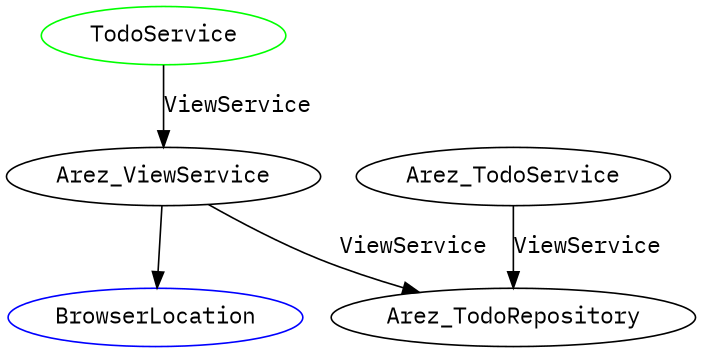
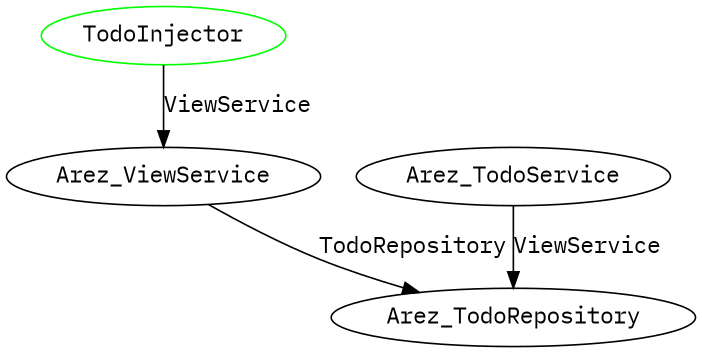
node "TodoService": label "TodoService" -> "TodoInjector"
edge "Arez_ViewService" -> "Arez_TodoRepository": label "ViewService" -> "TodoRepository"
node "BrowserLocation": removed
